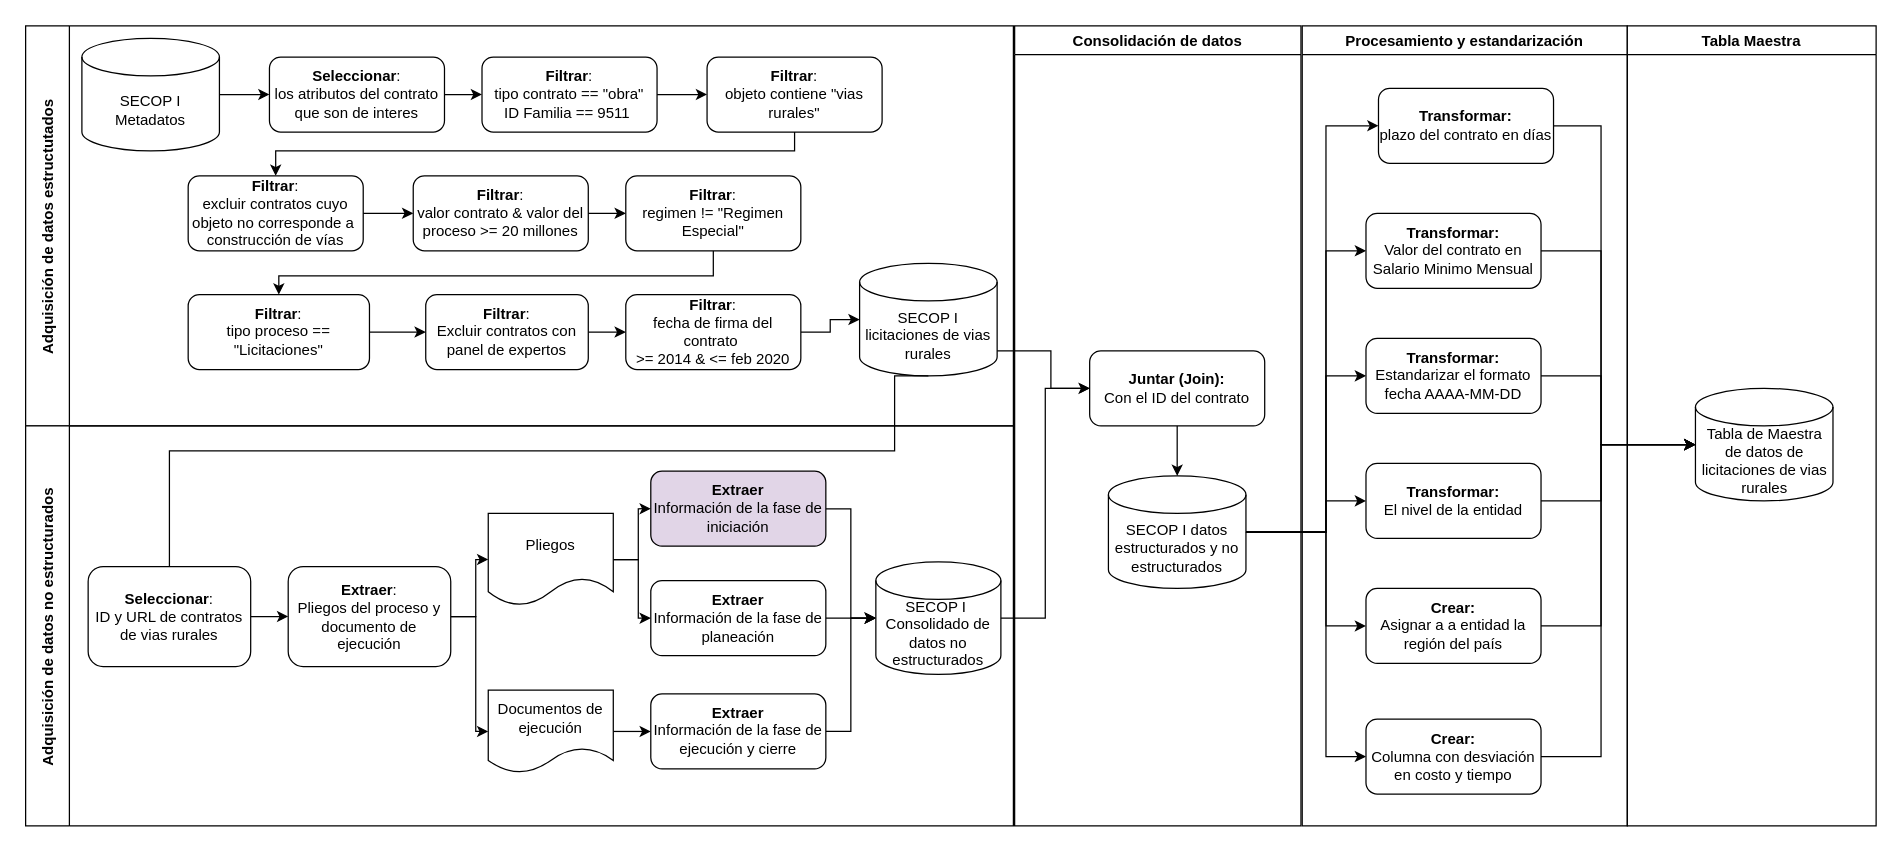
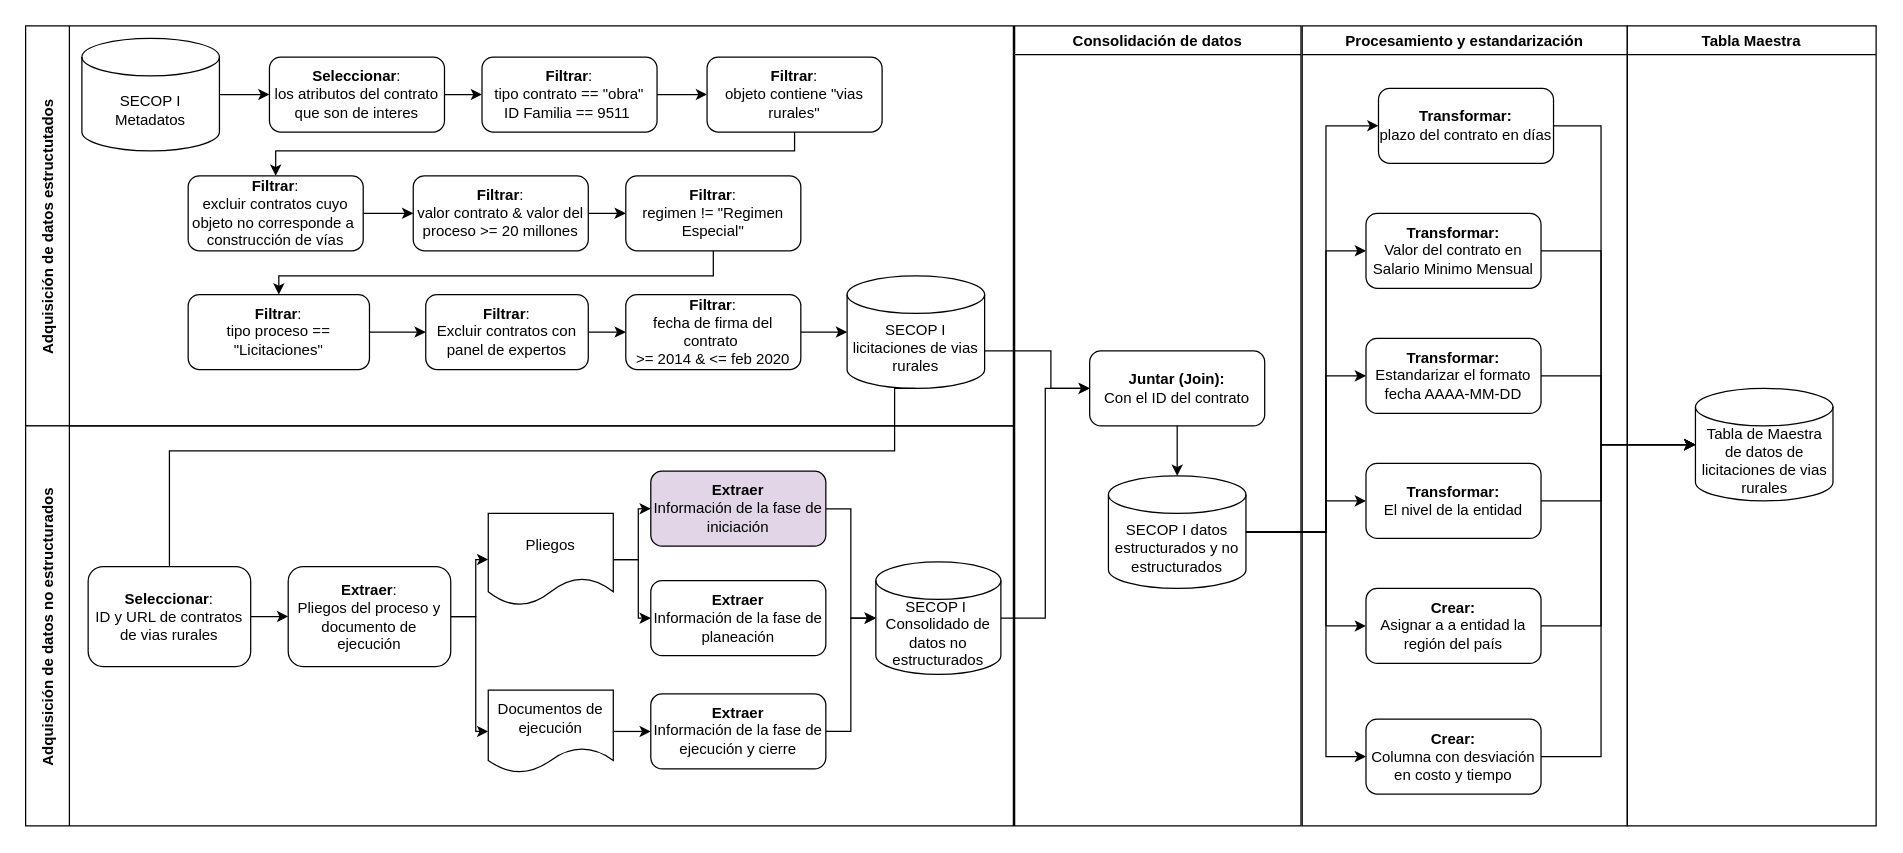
node "SECOP I licitaciones de vias rurales": moved (928, 319) -> (916, 332)
edge "Extraer Información de la fase de planeación" -> "SECOP I Consolidado de datos no estructurados": removed
